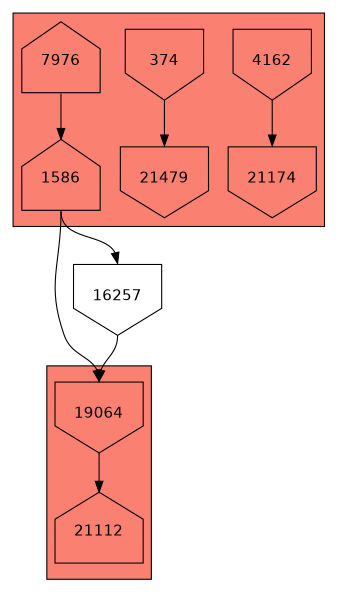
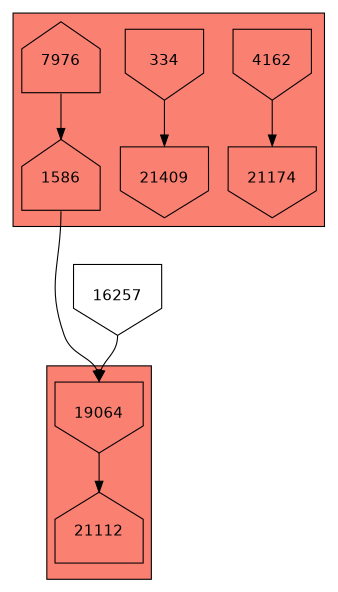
node "374": label "374" -> "334"
node "21479": label "21479" -> "21409"
edge "1586" -> "16257": removed
